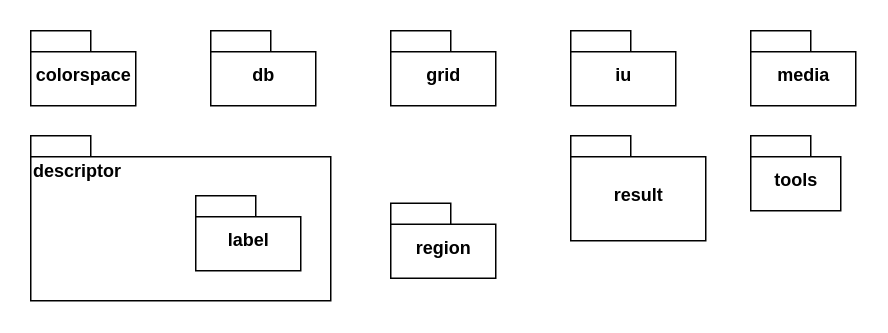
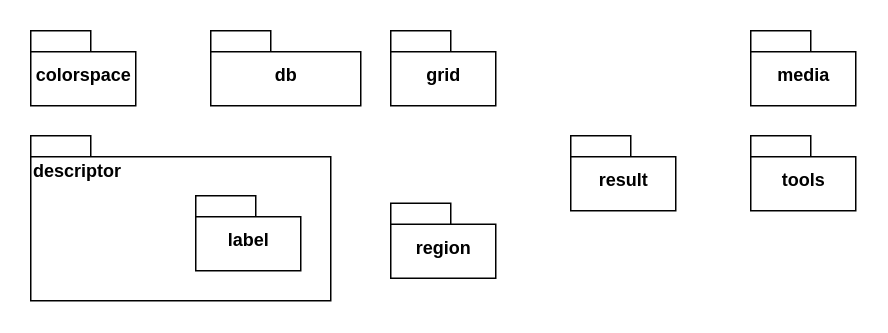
node "db": size 105x75 -> 150x75
node "iu": removed
node "tools": size 90x75 -> 105x75
node "result": size 135x105 -> 105x75
